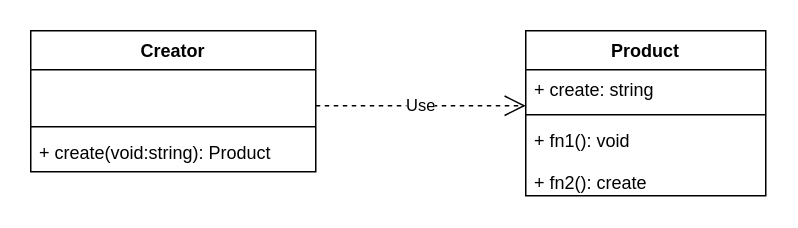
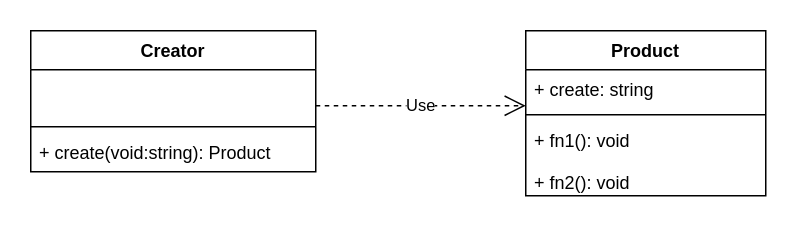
node "+ fn1(): void + fn2(): create": label "+ fn1(): void + fn2(): create" -> "+ fn1(): void + fn2(): void"
